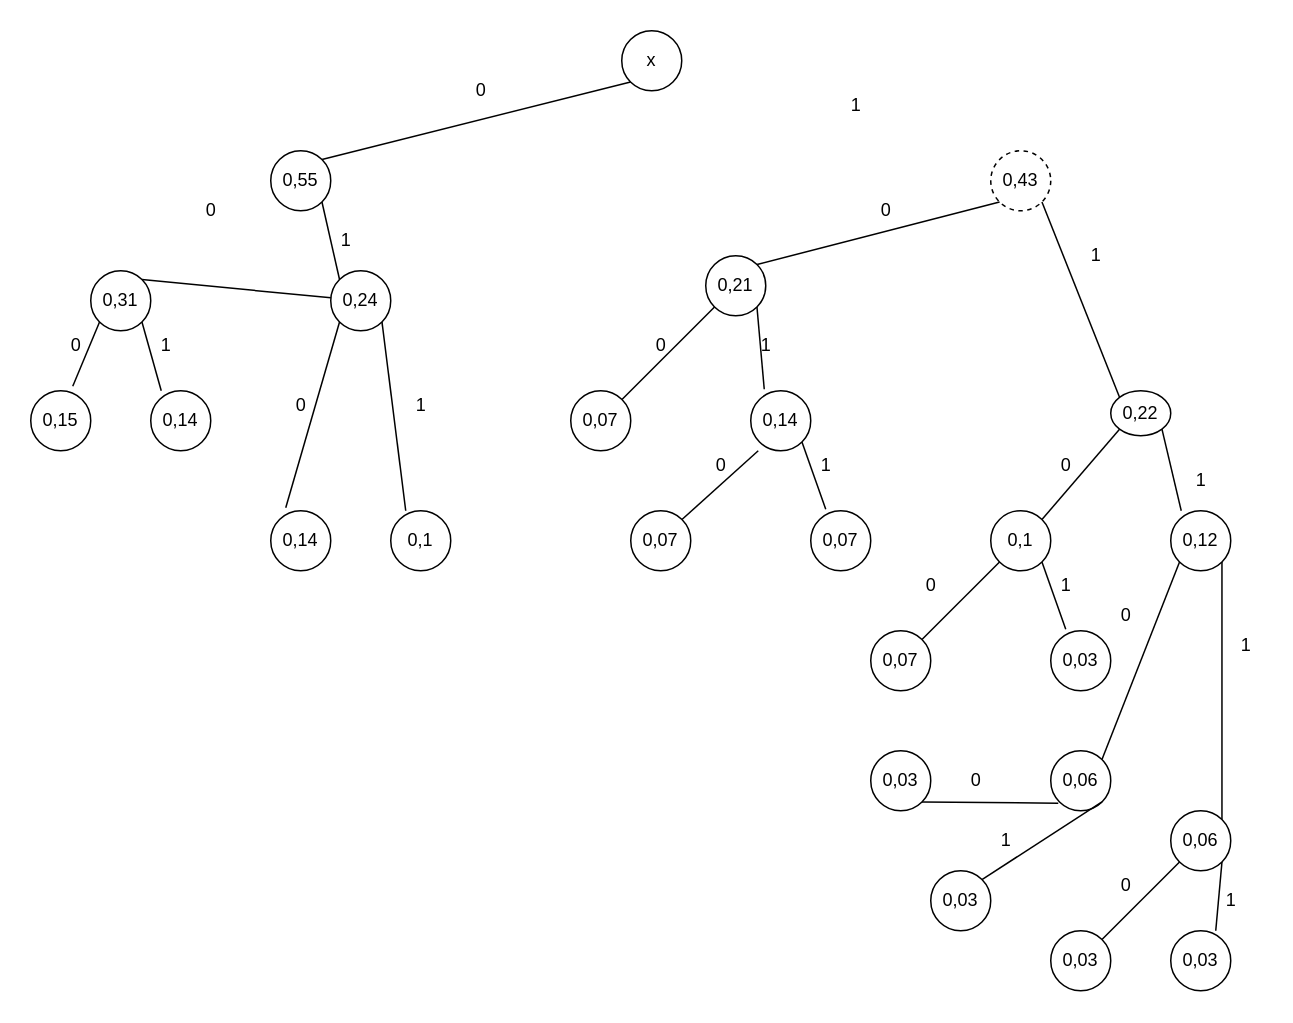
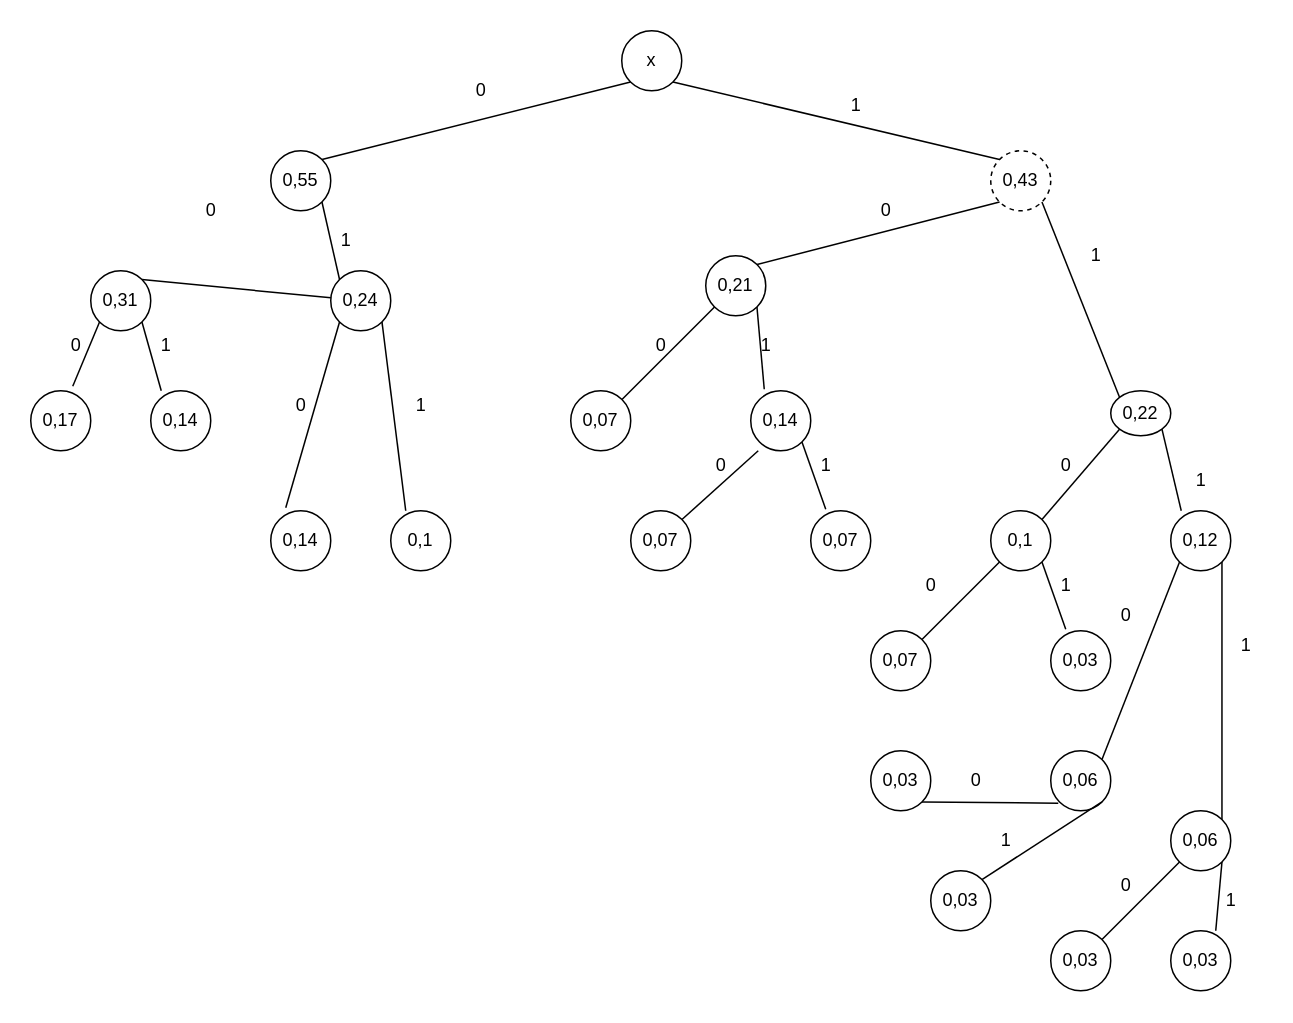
edge "x" -- "0,43": added
node "0,15": label "0,15" -> "0,17"
